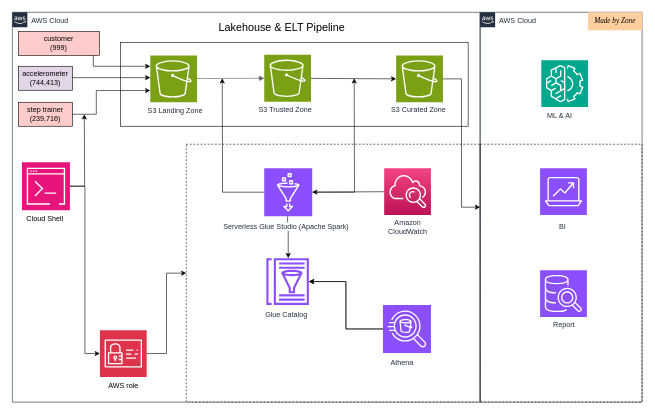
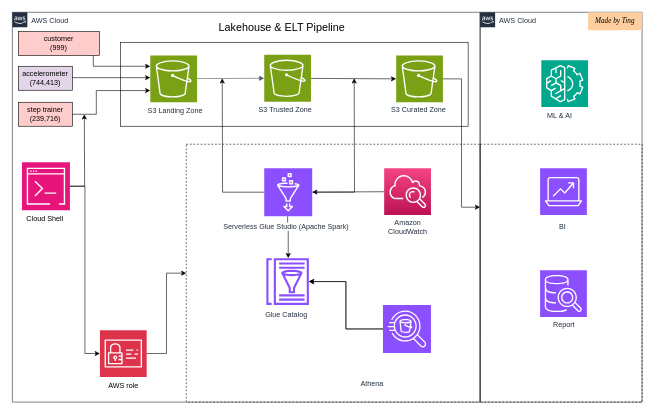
node "Made by Zone": label "Made by Zone" -> "Made by Ting"
node "Athena": moved (420, 366) -> (390, 387)
